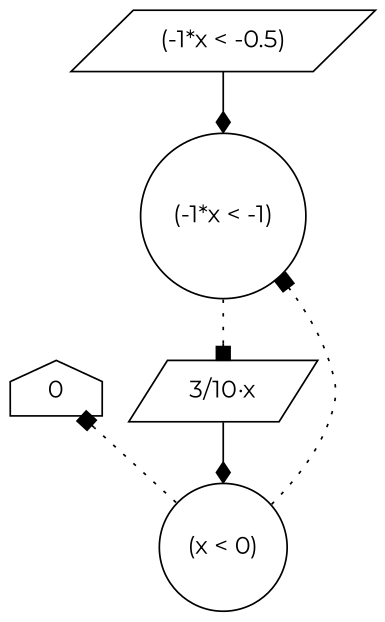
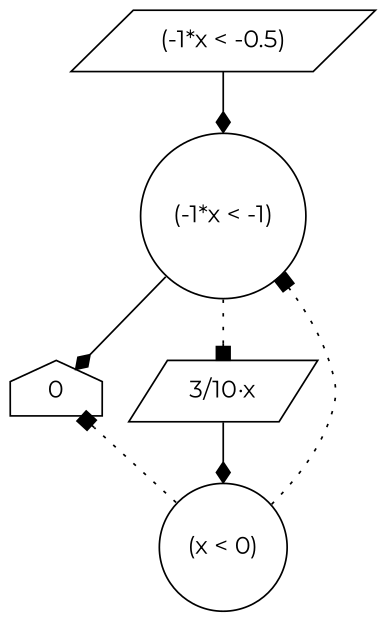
edge "(-1*x < -1)" -> "0": added
